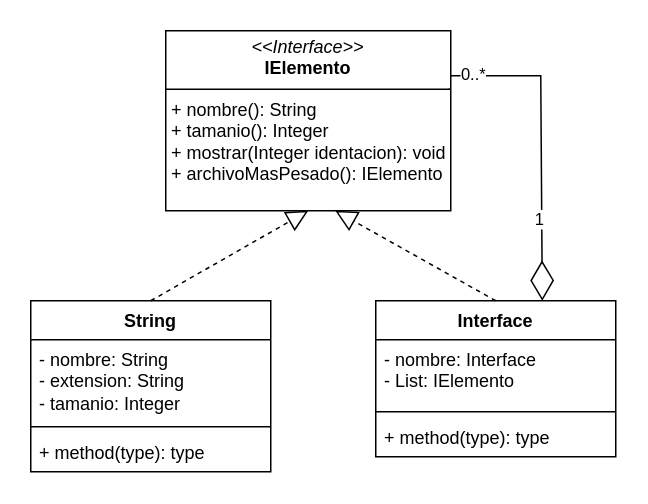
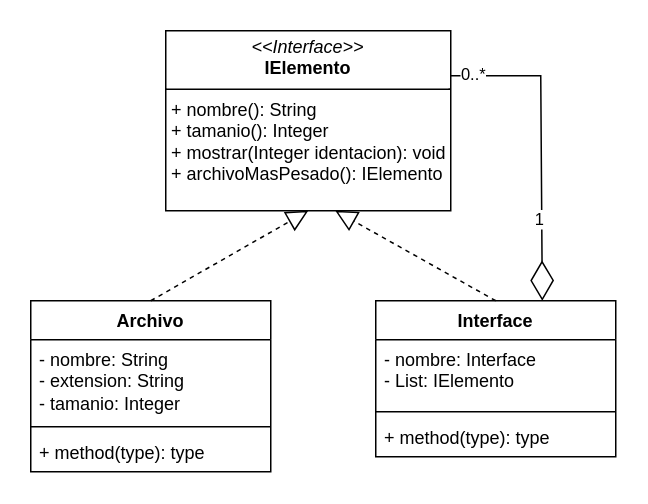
node "String": label "String" -> "Archivo"
